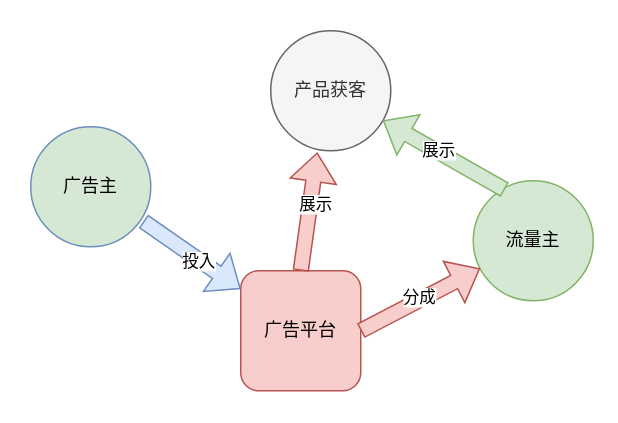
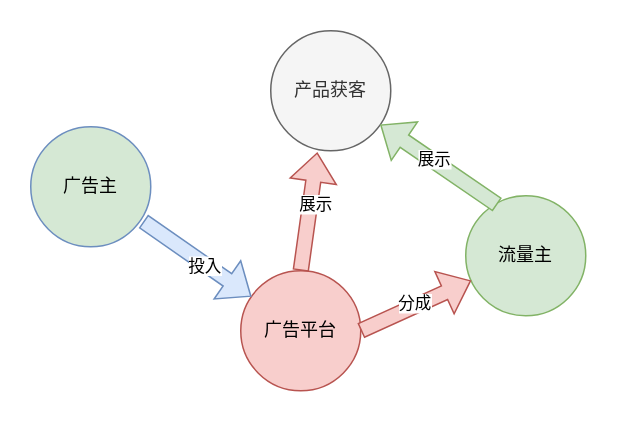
node "流量主": moved (533, 241) -> (526, 256)
node "广告平台": shape rounded rectangle -> ellipse
